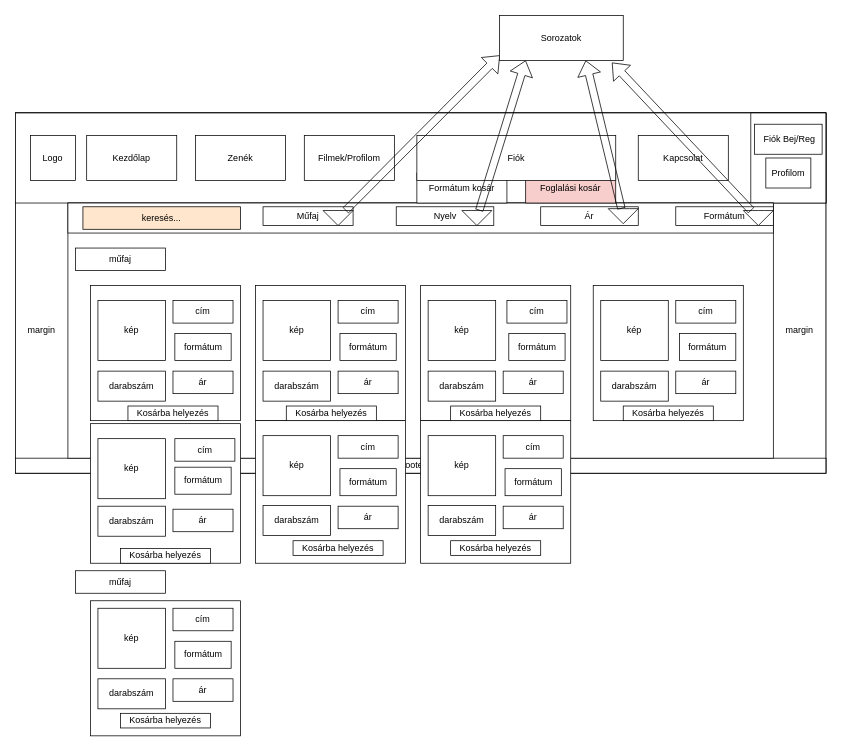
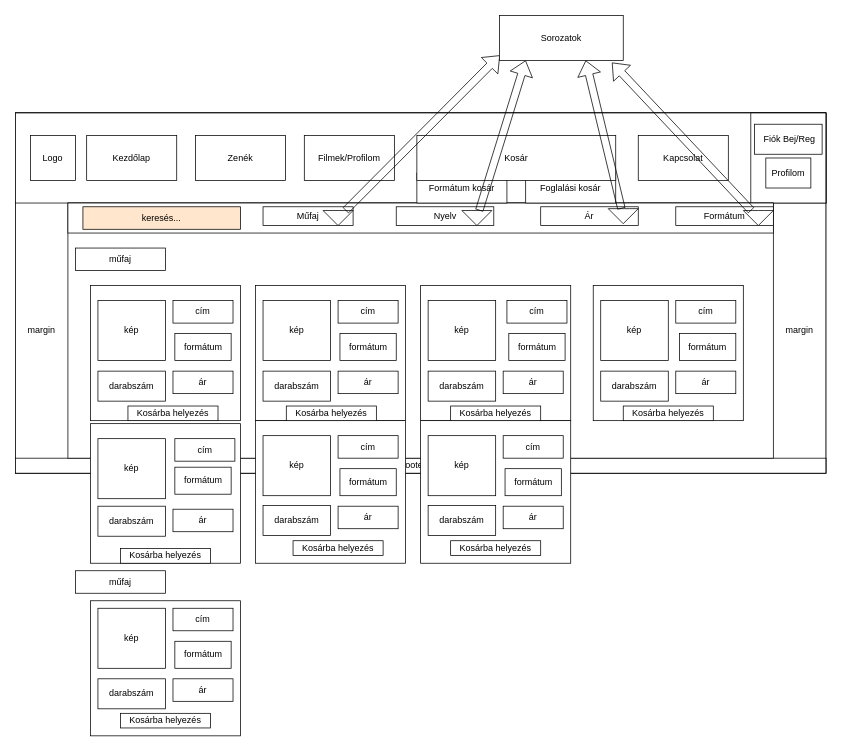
node "Fiók": label "Fiók" -> "Kosár"
node "Foglalási kosár": fillcolor #f8cecc -> #ffffff
